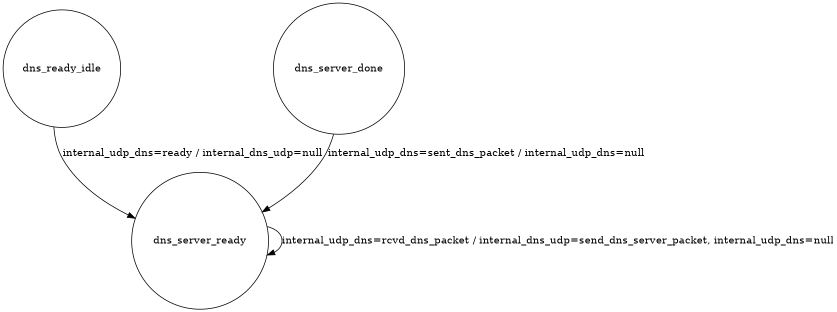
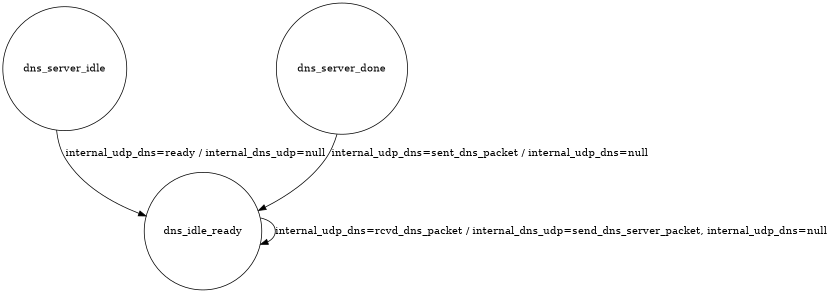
node "dns_ready_idle": label "dns_ready_idle" -> "dns_server_idle"
node "dns_server_ready": label "dns_server_ready" -> "dns_idle_ready"
